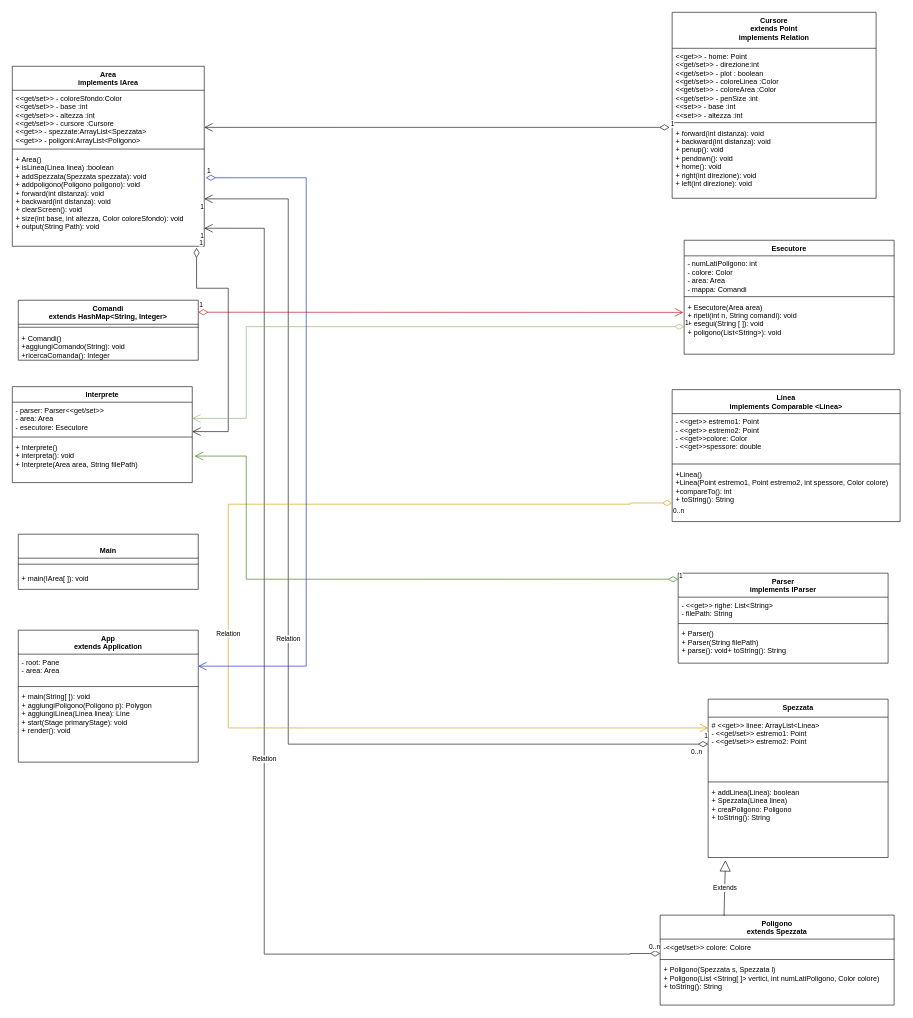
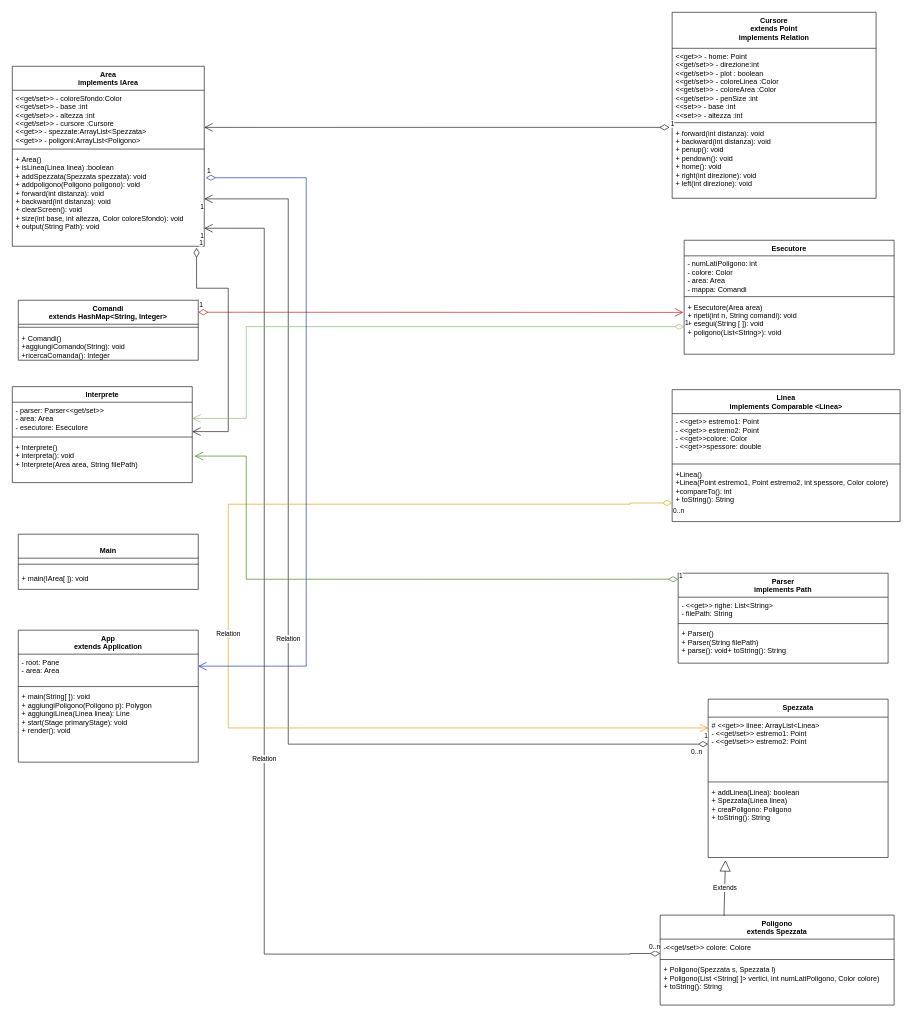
node "Parser implements IParser": label "Parser implements IParser" -> "Parser implements Path"
